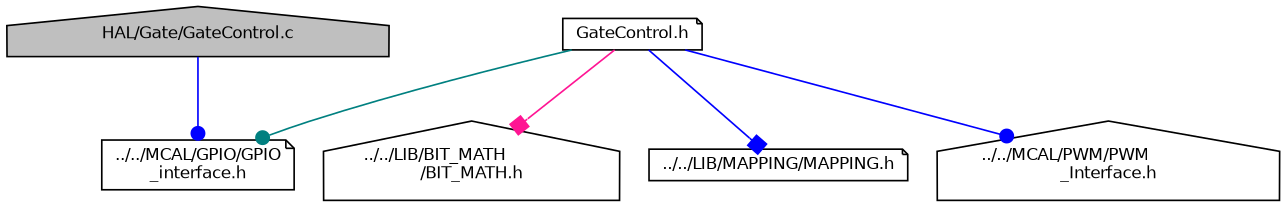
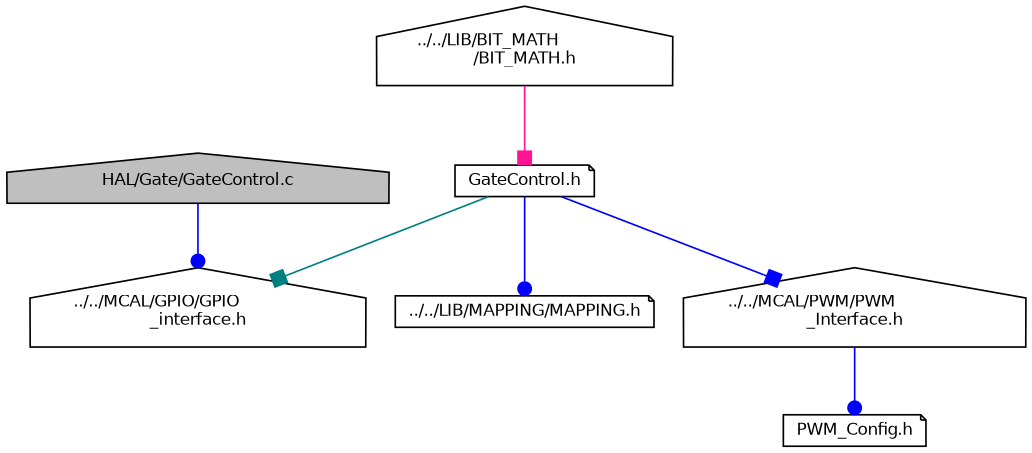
edge "GateControl.h" -> "../../LIB/BIT_MATH /BIT_MATH.h": reversed
edge "GateControl.h" -> "../../MCAL/GPIO/GPIO _interface.h": arrowhead dot -> box
edge "GateControl.h" -> "../../MCAL/PWM/PWM _Interface.h": arrowhead dot -> box
edge "GateControl.h" -> "../../LIB/MAPPING/MAPPING.h": arrowhead box -> dot
node "../../MCAL/GPIO/GPIO _interface.h": shape note -> house
node "PWM_Config.h": added
